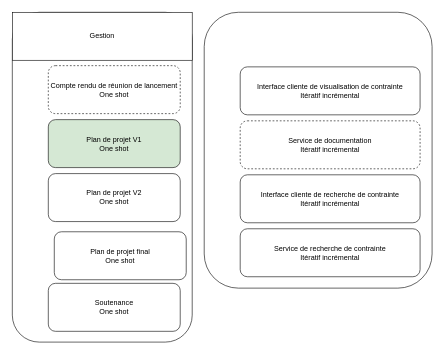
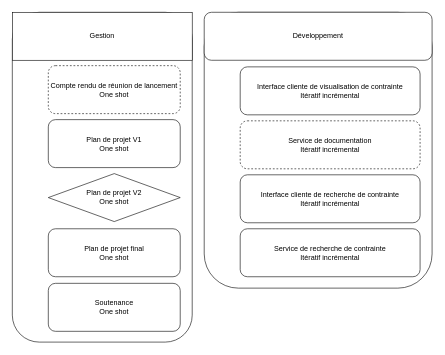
node "Développement": added
node "Plan de projet V1 One shot": fillcolor #d5e8d4 -> #ffffff
node "Plan de projet V2 One shot": shape rounded rectangle -> diamond
node "Plan de projet final One shot": moved (120, 256) -> (114, 253)
